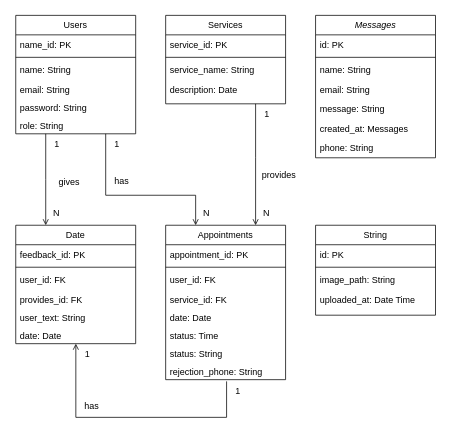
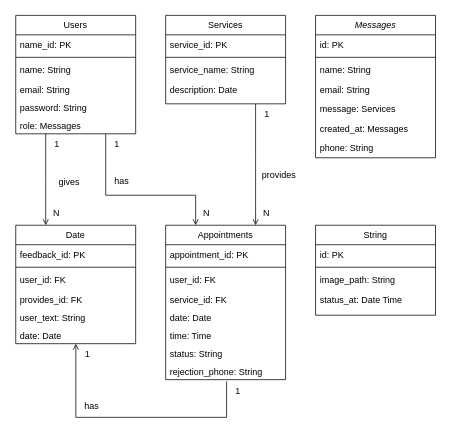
node "message: String": label "message: String" -> "message: Services"
node "role: String": label "role: String" -> "role: Messages"
node "uploaded_at: Date Time": label "uploaded_at: Date Time" -> "status_at: Date Time"
node "status: Time": label "status: Time" -> "time: Time"
